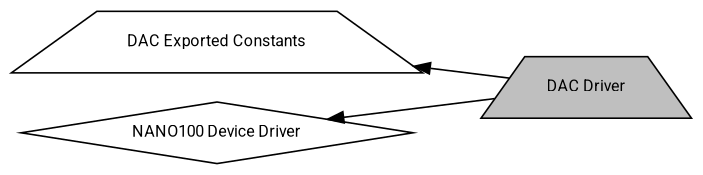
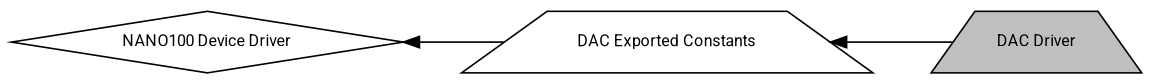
edge "DAC Driver" -> "NANO100 Device Driver": now "DAC Exported Constants" -> "NANO100 Device Driver"
